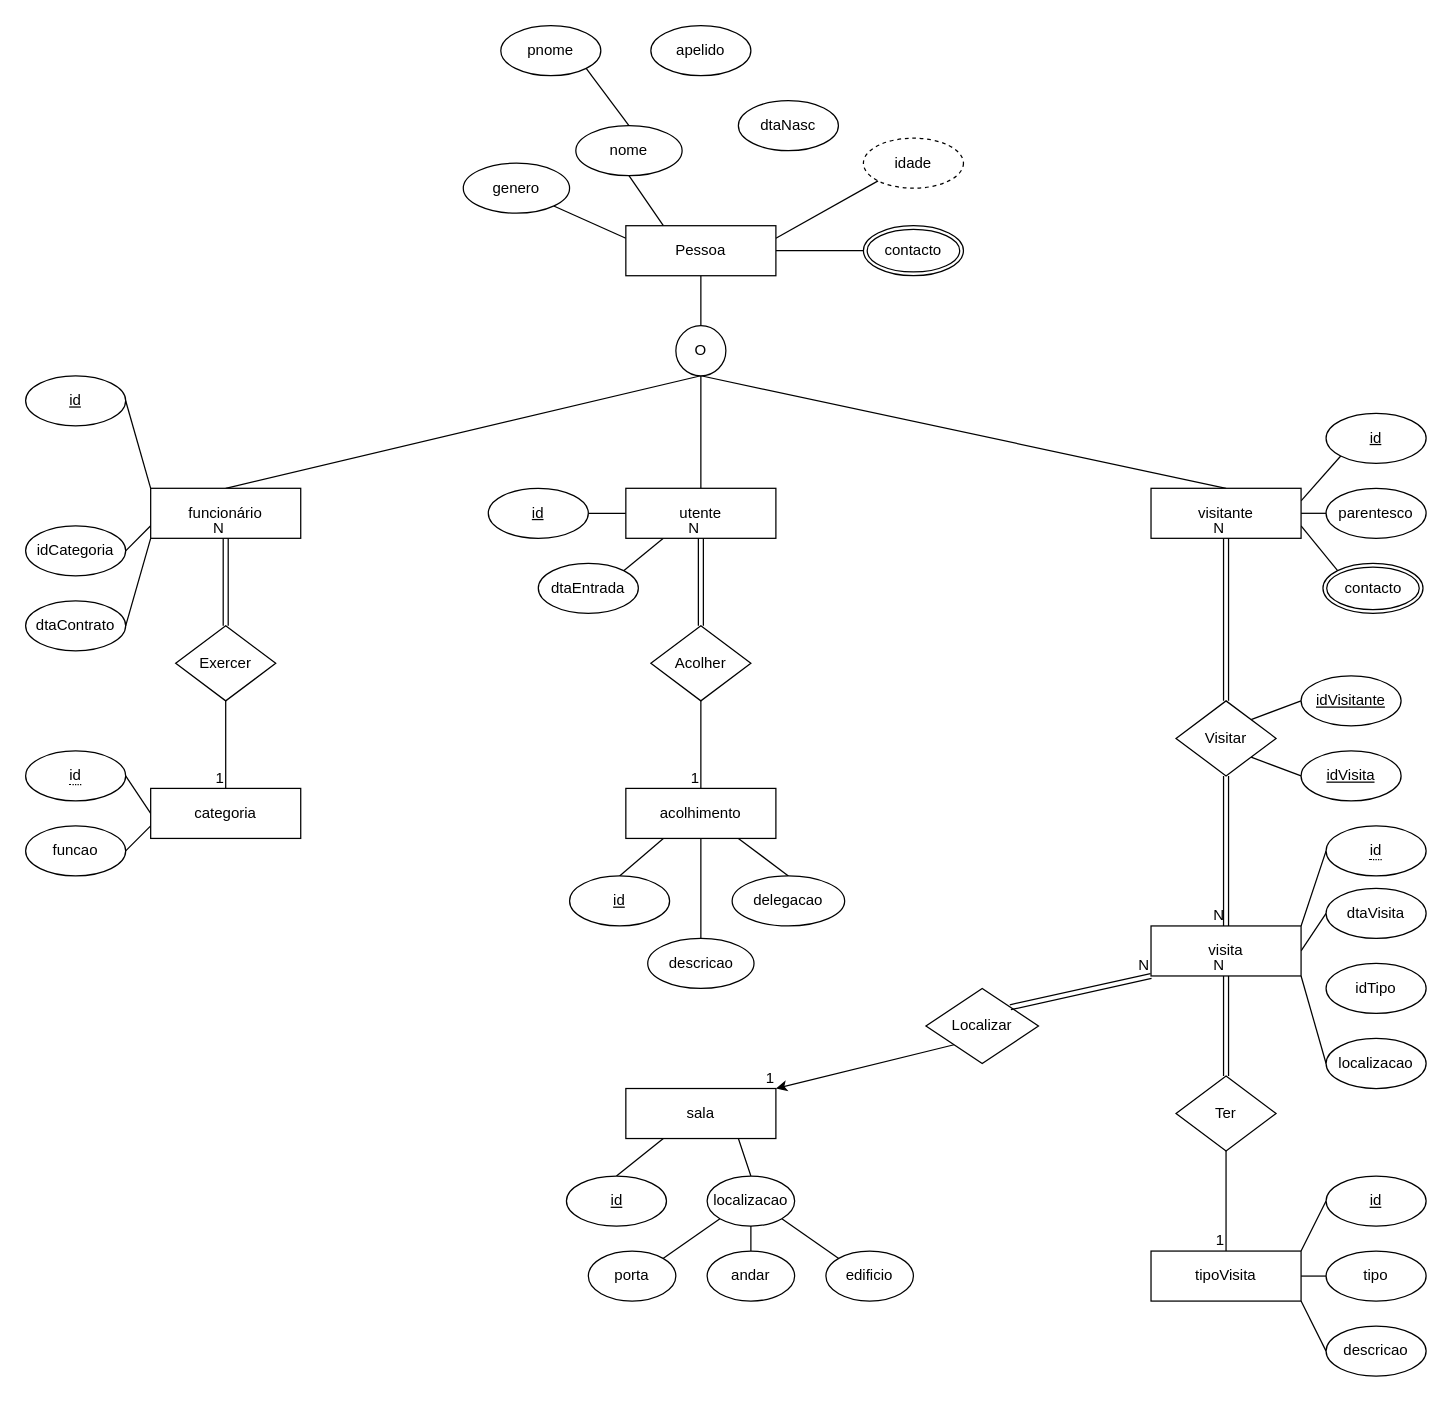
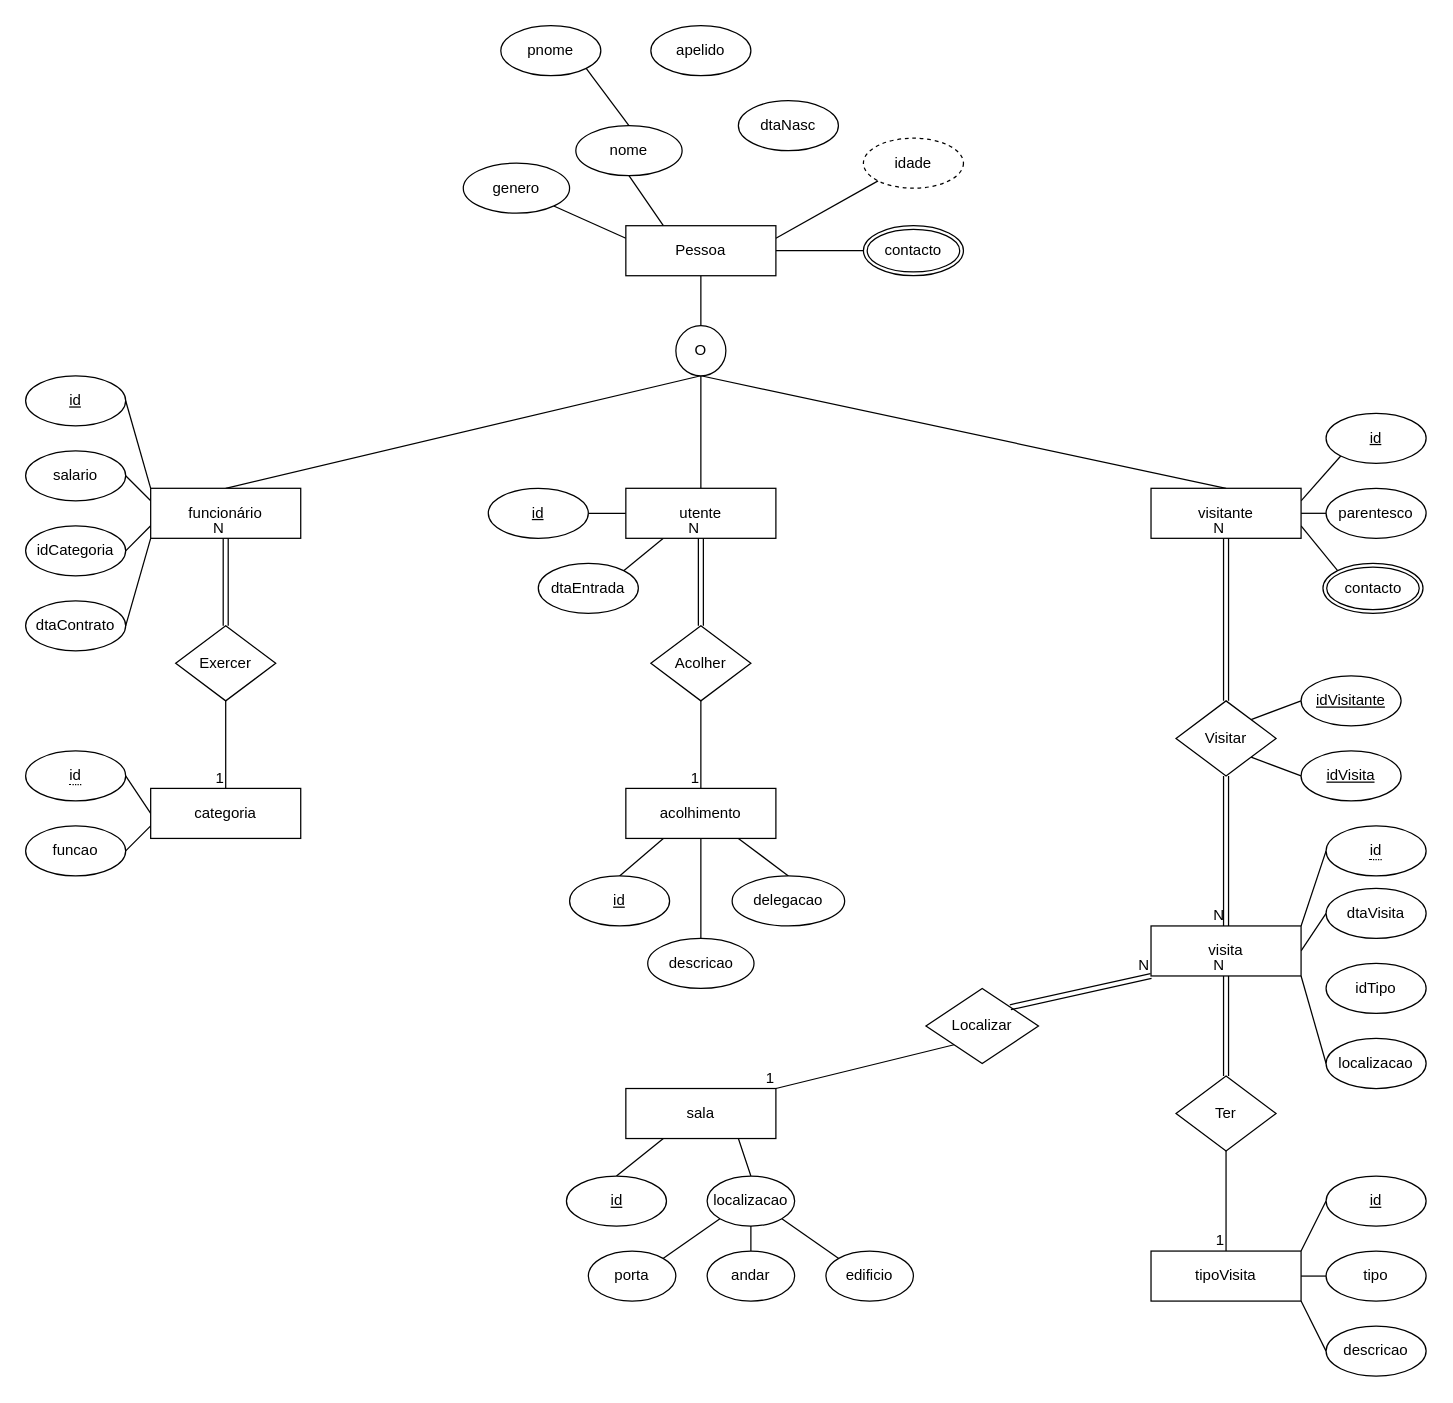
node "salario": added
edge "salario" -- "funcionário": added
edge "Localizar" -> "sala": arrowhead classic -> none
